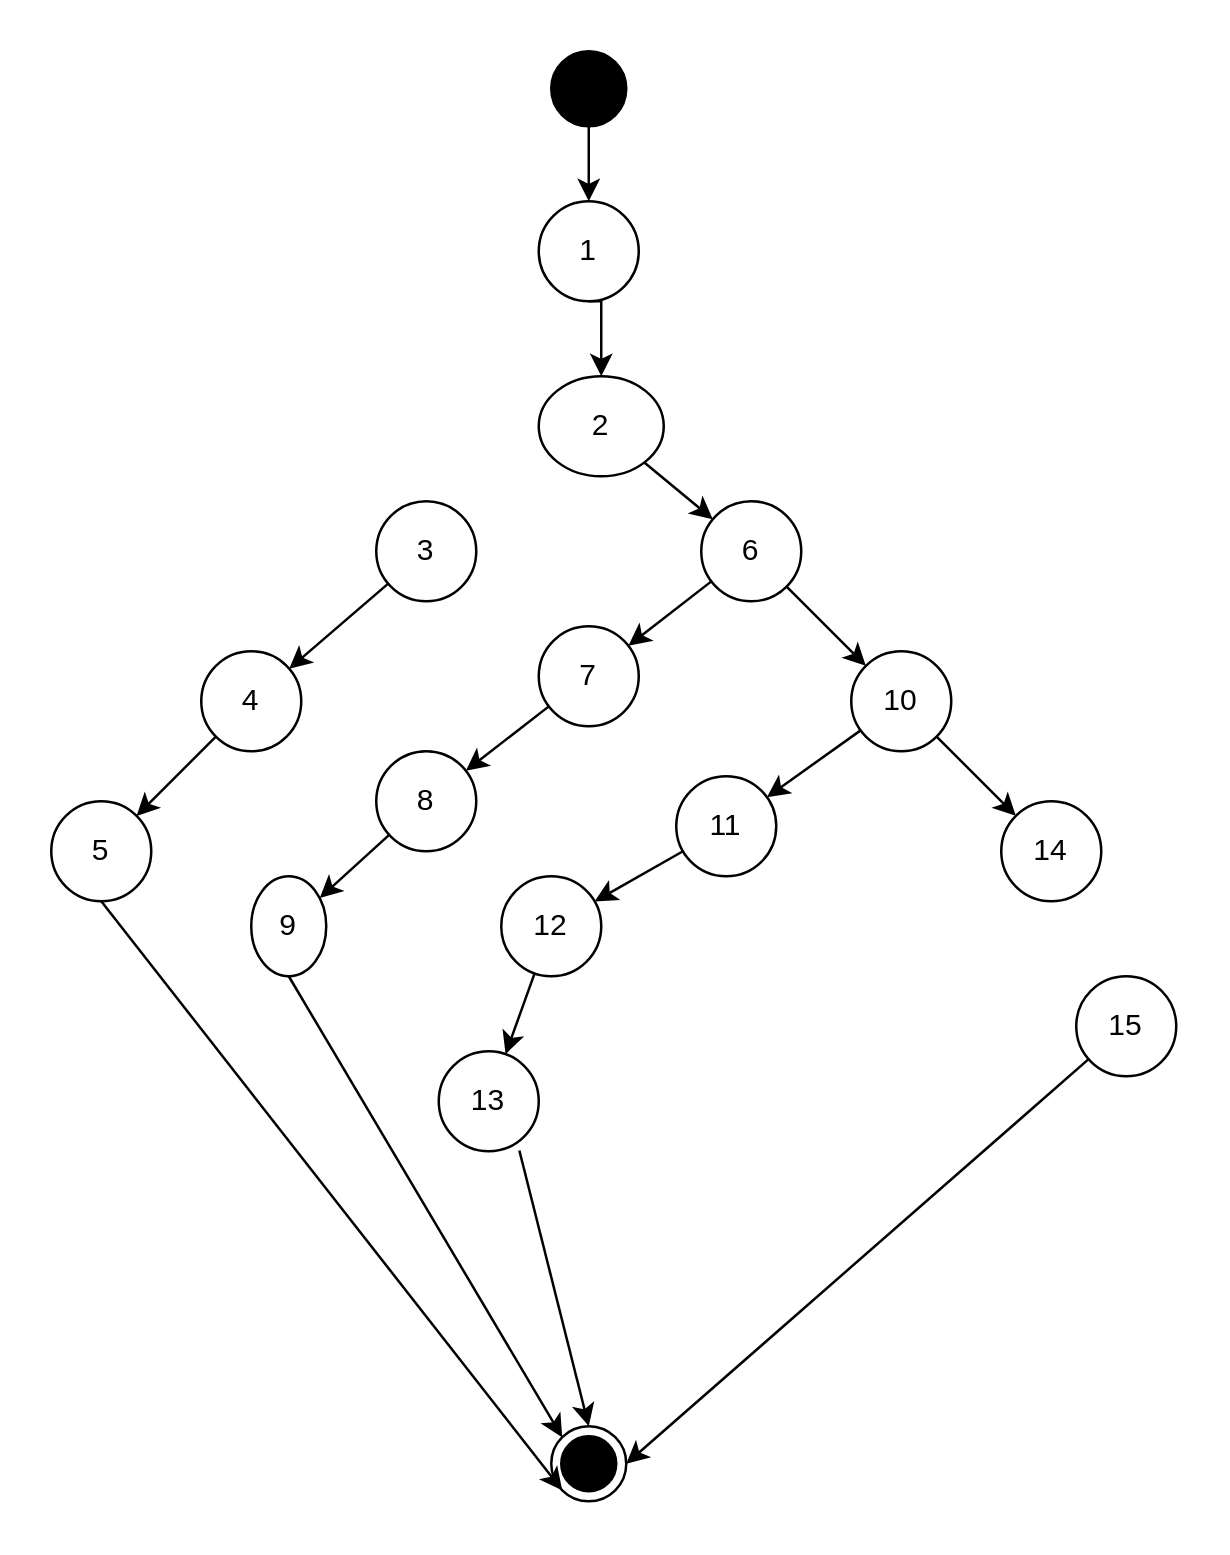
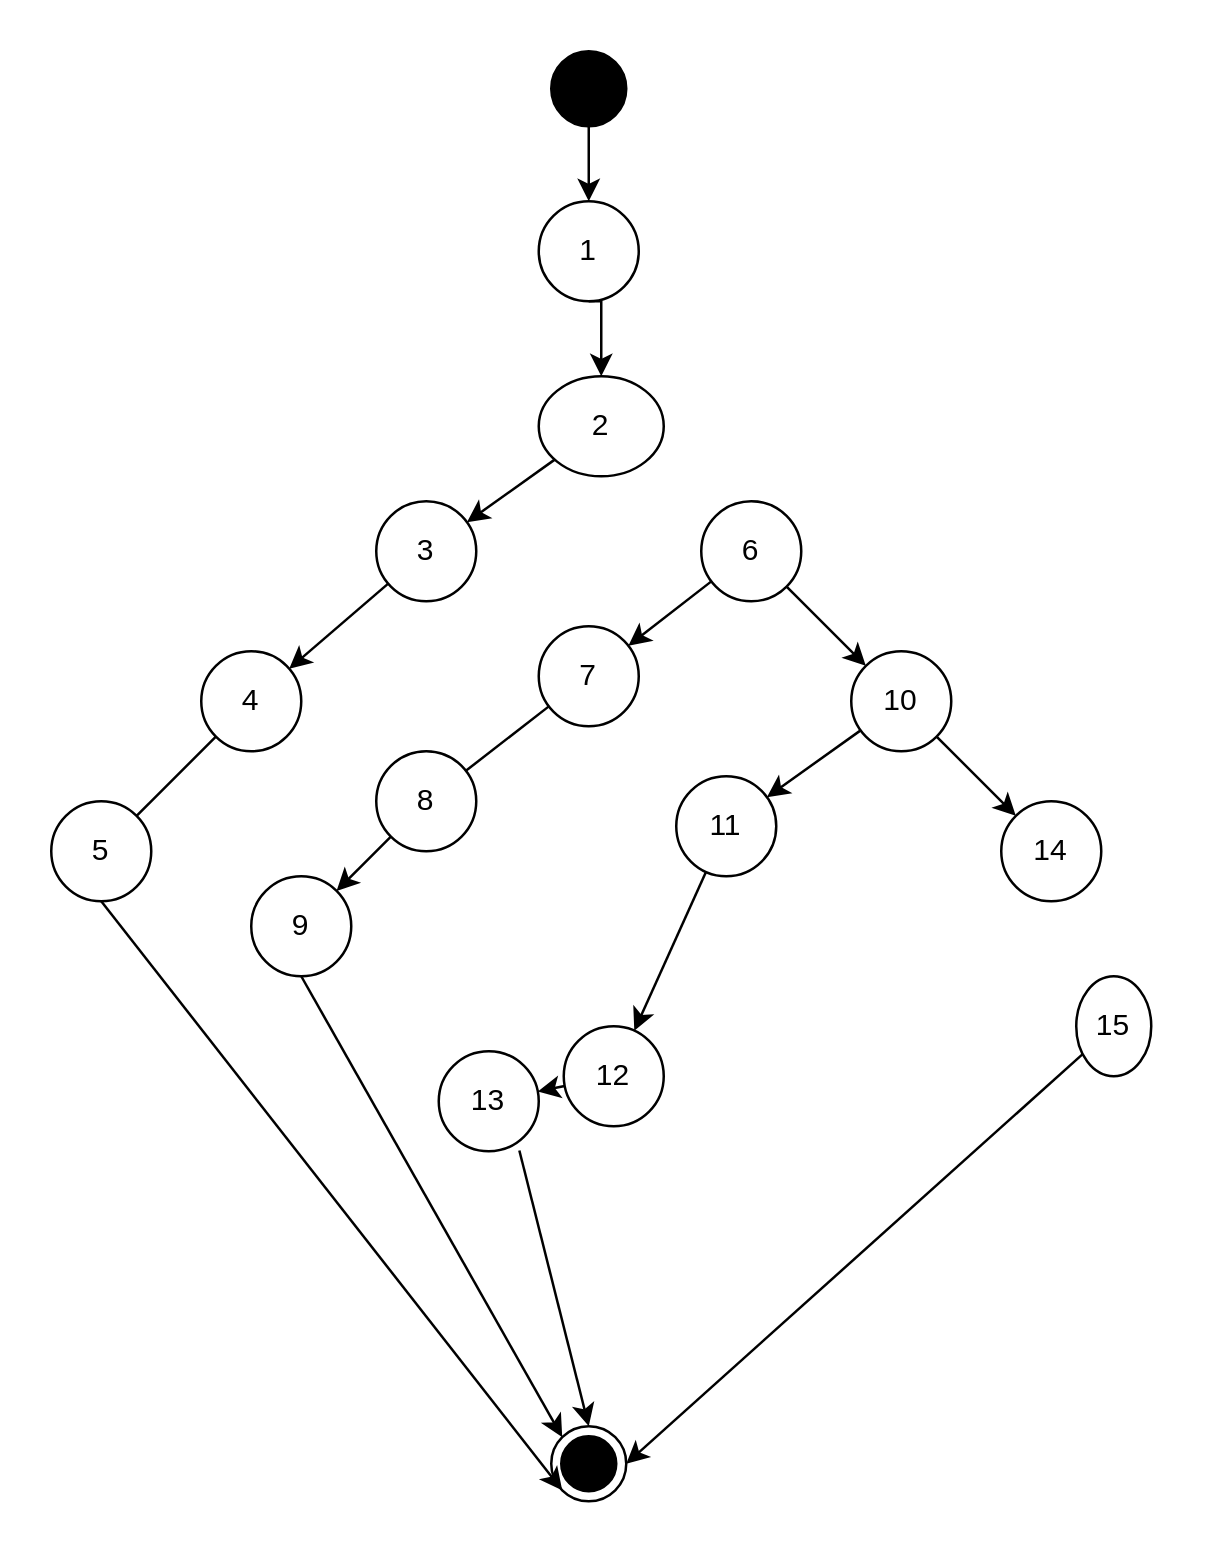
edge "2" -> "6": removed
edge "2" -> "3": added
edge "7" -> "8": arrowhead classic -> none
edge "4" -> "5": arrowhead classic -> none
node "9": size 75x100 -> 100x100
node "12": moved (551, 926) -> (614, 1076)
node "15": size 100x100 -> 75x100
